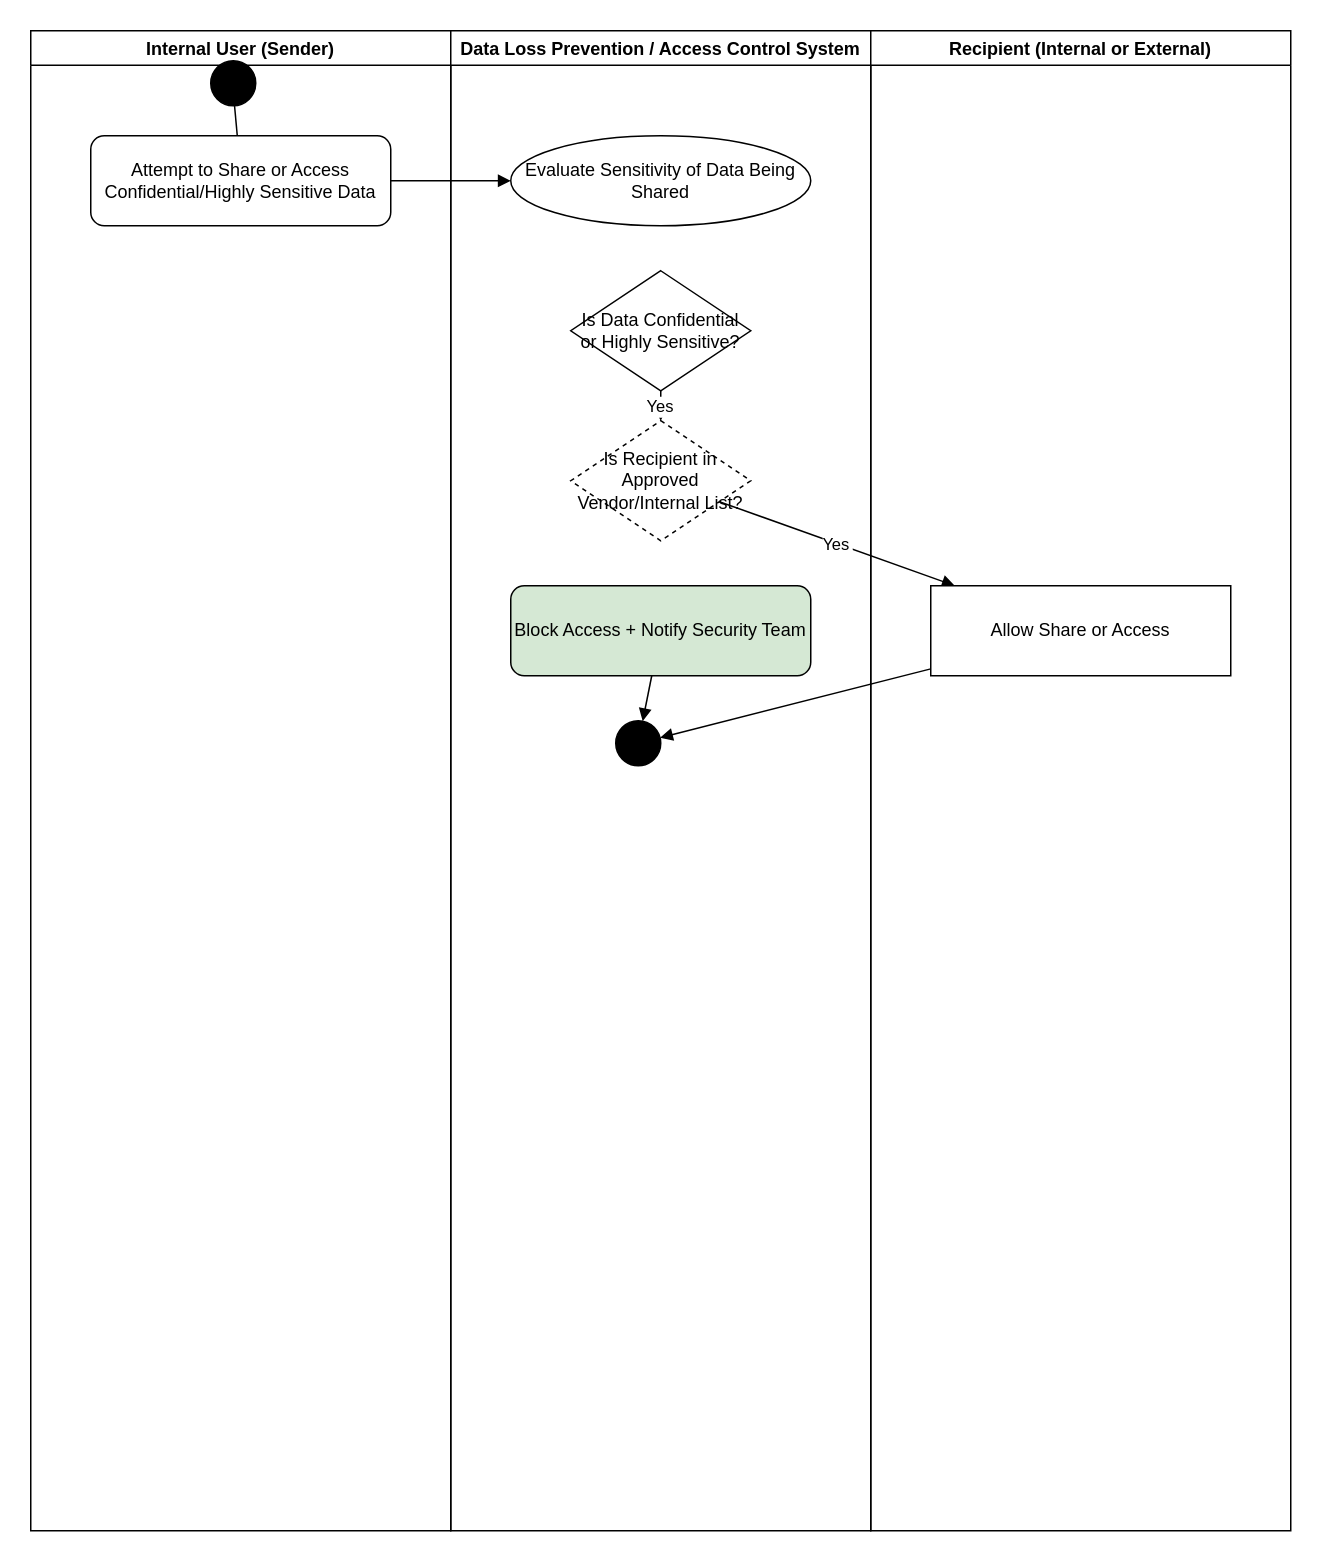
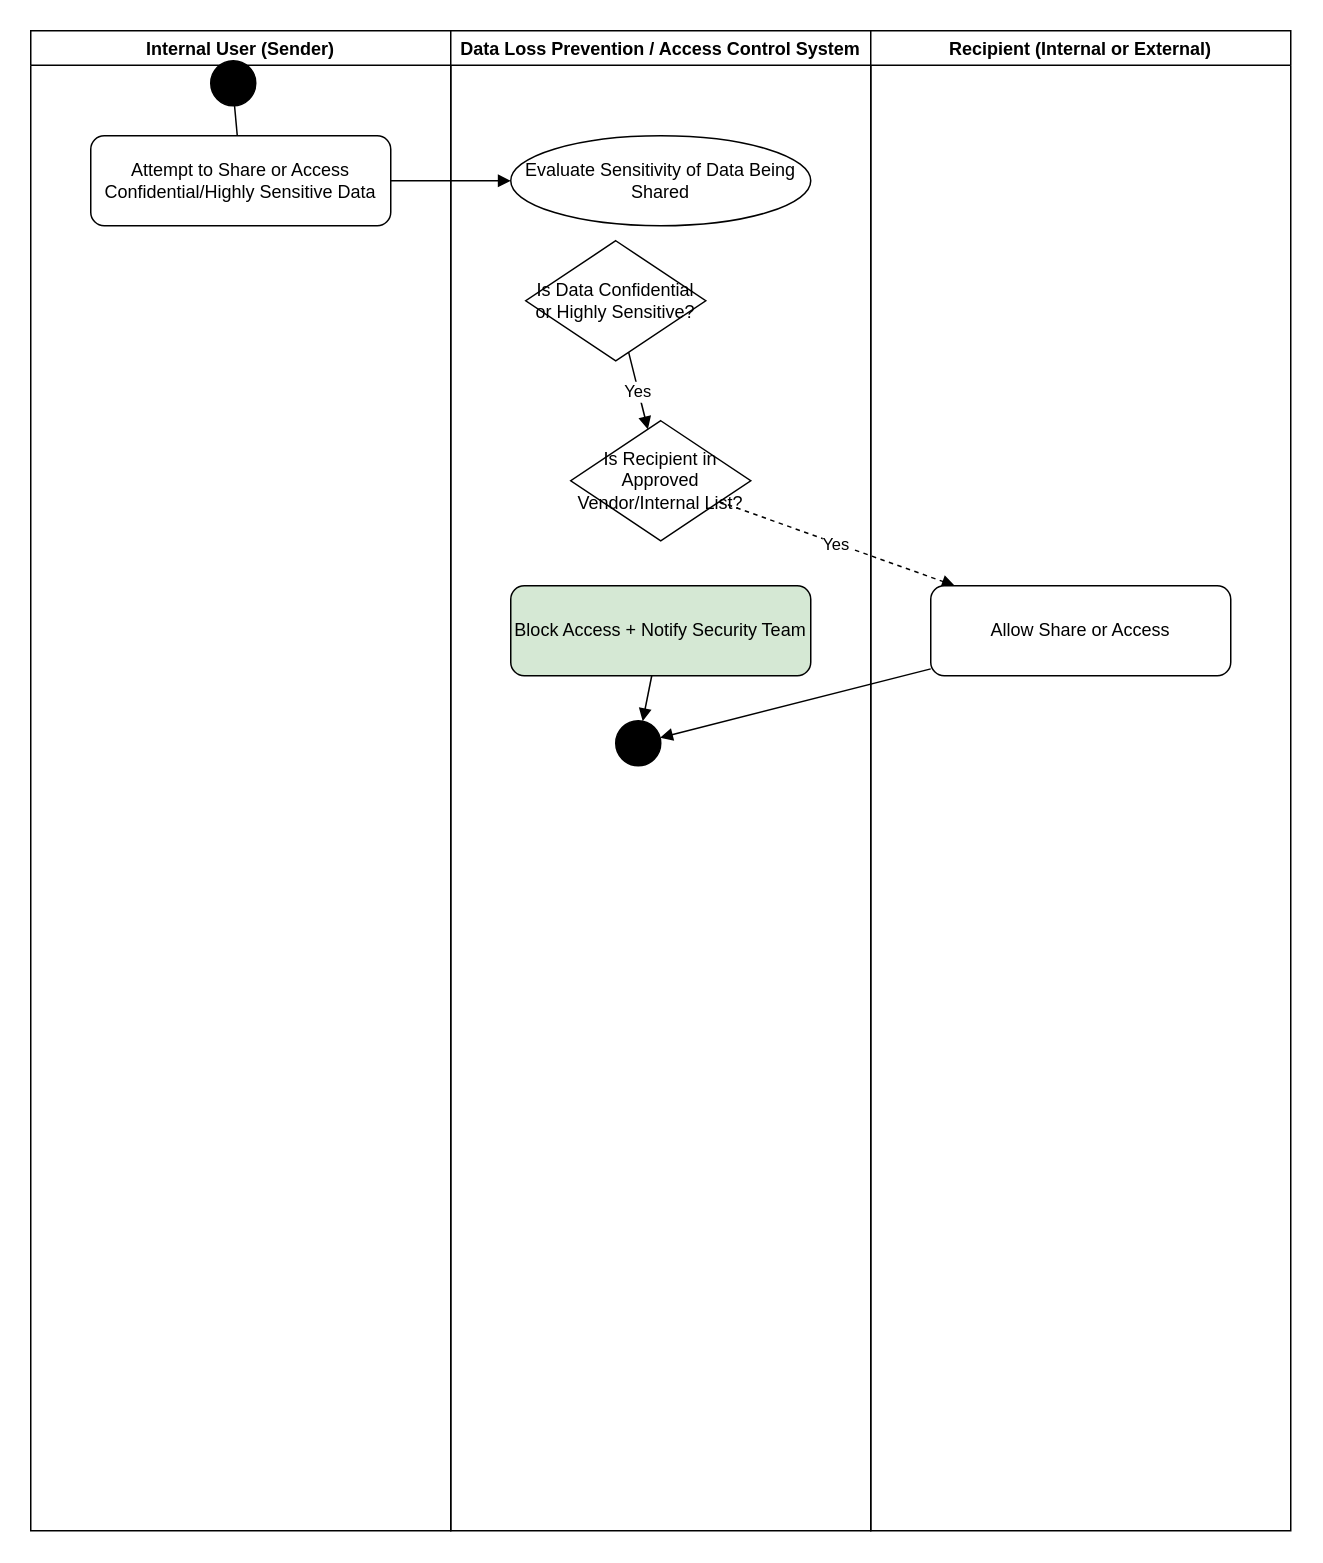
node "Is Data Confidential or Highly Sensitive?": moved (661, 331) -> (616, 301)
node "Is Recipient in Approved Vendor/Internal List?": style dashed -> solid
edge "Is Recipient in Approved Vendor/Internal List?" -> "Allow Share or Access": style solid -> dashed
node "Allow Share or Access": shape rectangle -> rounded rectangle
